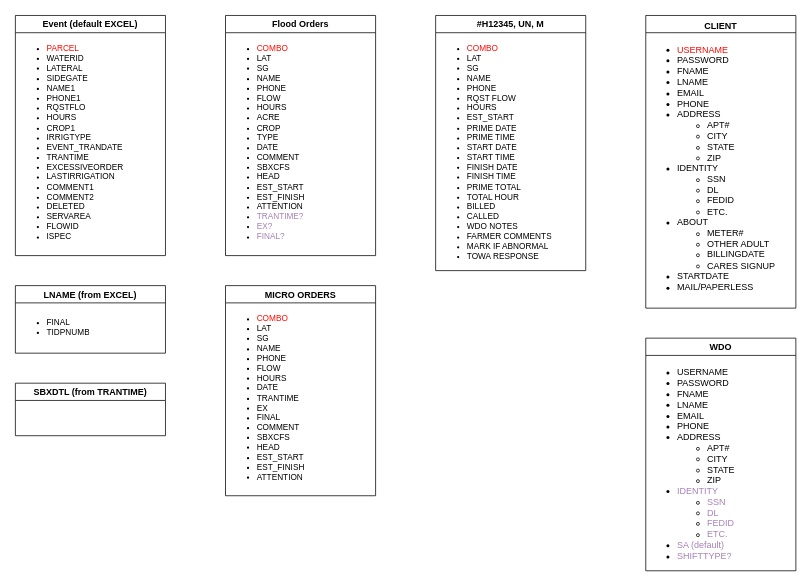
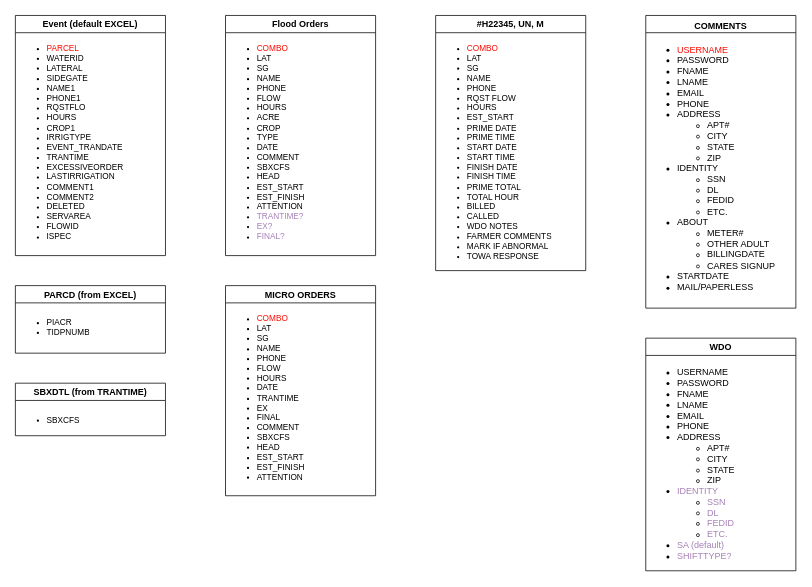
node "#H12345, UN, M": label "#H12345, UN, M" -> "#H22345, UN, M"
node "CLIENT": label "CLIENT" -> "COMMENTS"
node "LNAME (from EXCEL)": label "LNAME (from EXCEL)" -> "PARCD (from EXCEL)"
node "FINAL TIDPNUMB": label "FINAL TIDPNUMB" -> "PIACR TIDPNUMB"
node "SBXCFS": added
